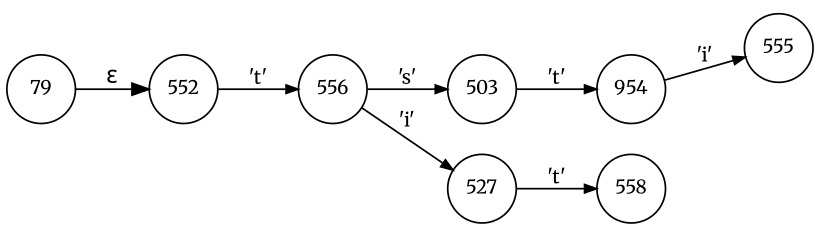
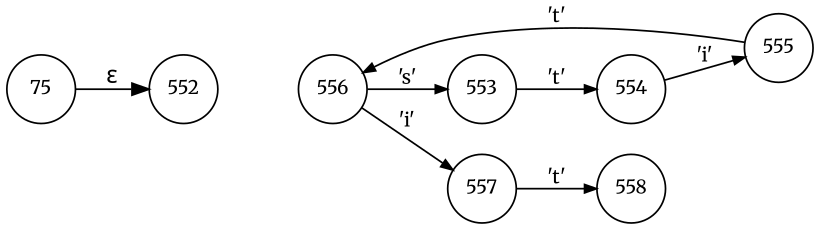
node "79": label "79" -> "75"
edge "552" -> "556": now "555" -> "556"
node "503": label "503" -> "553"
node "954": label "954" -> "554"
node "527": label "527" -> "557"
